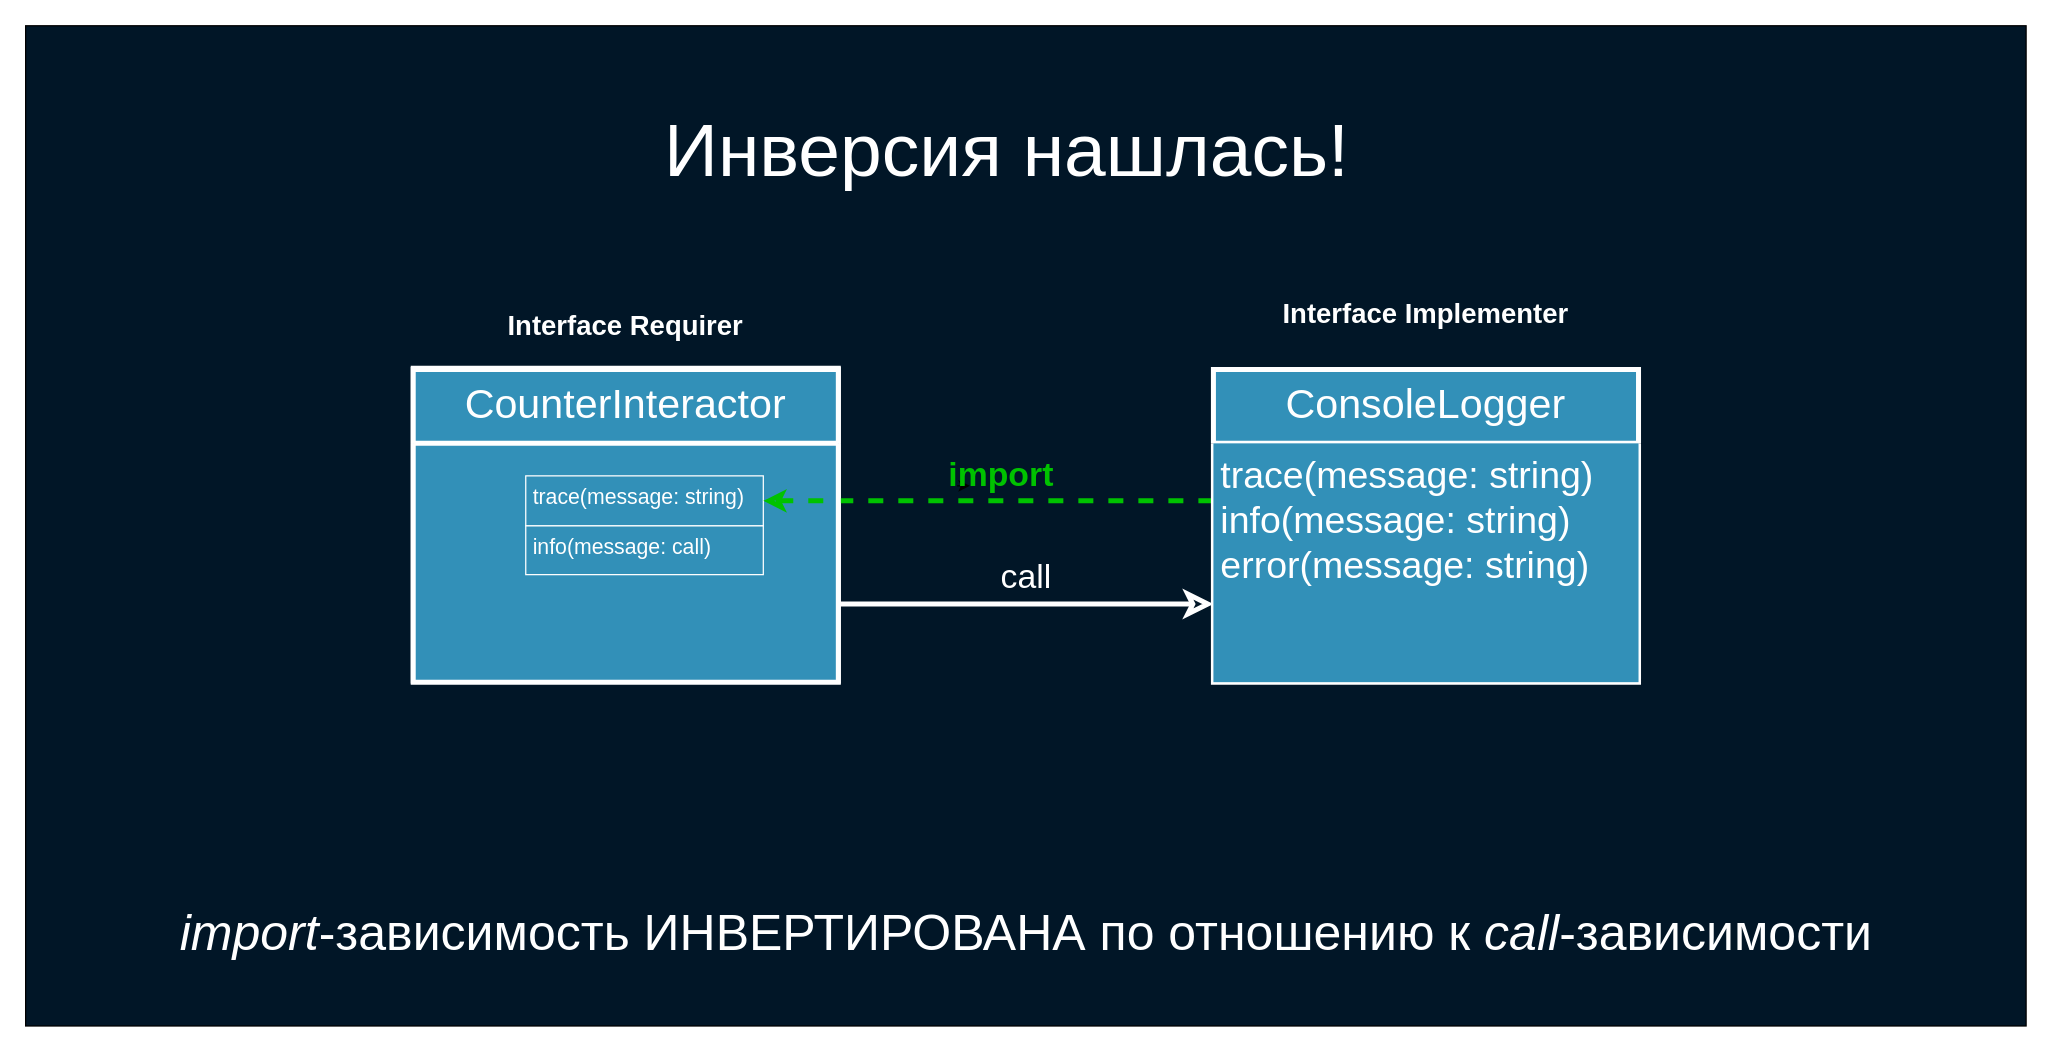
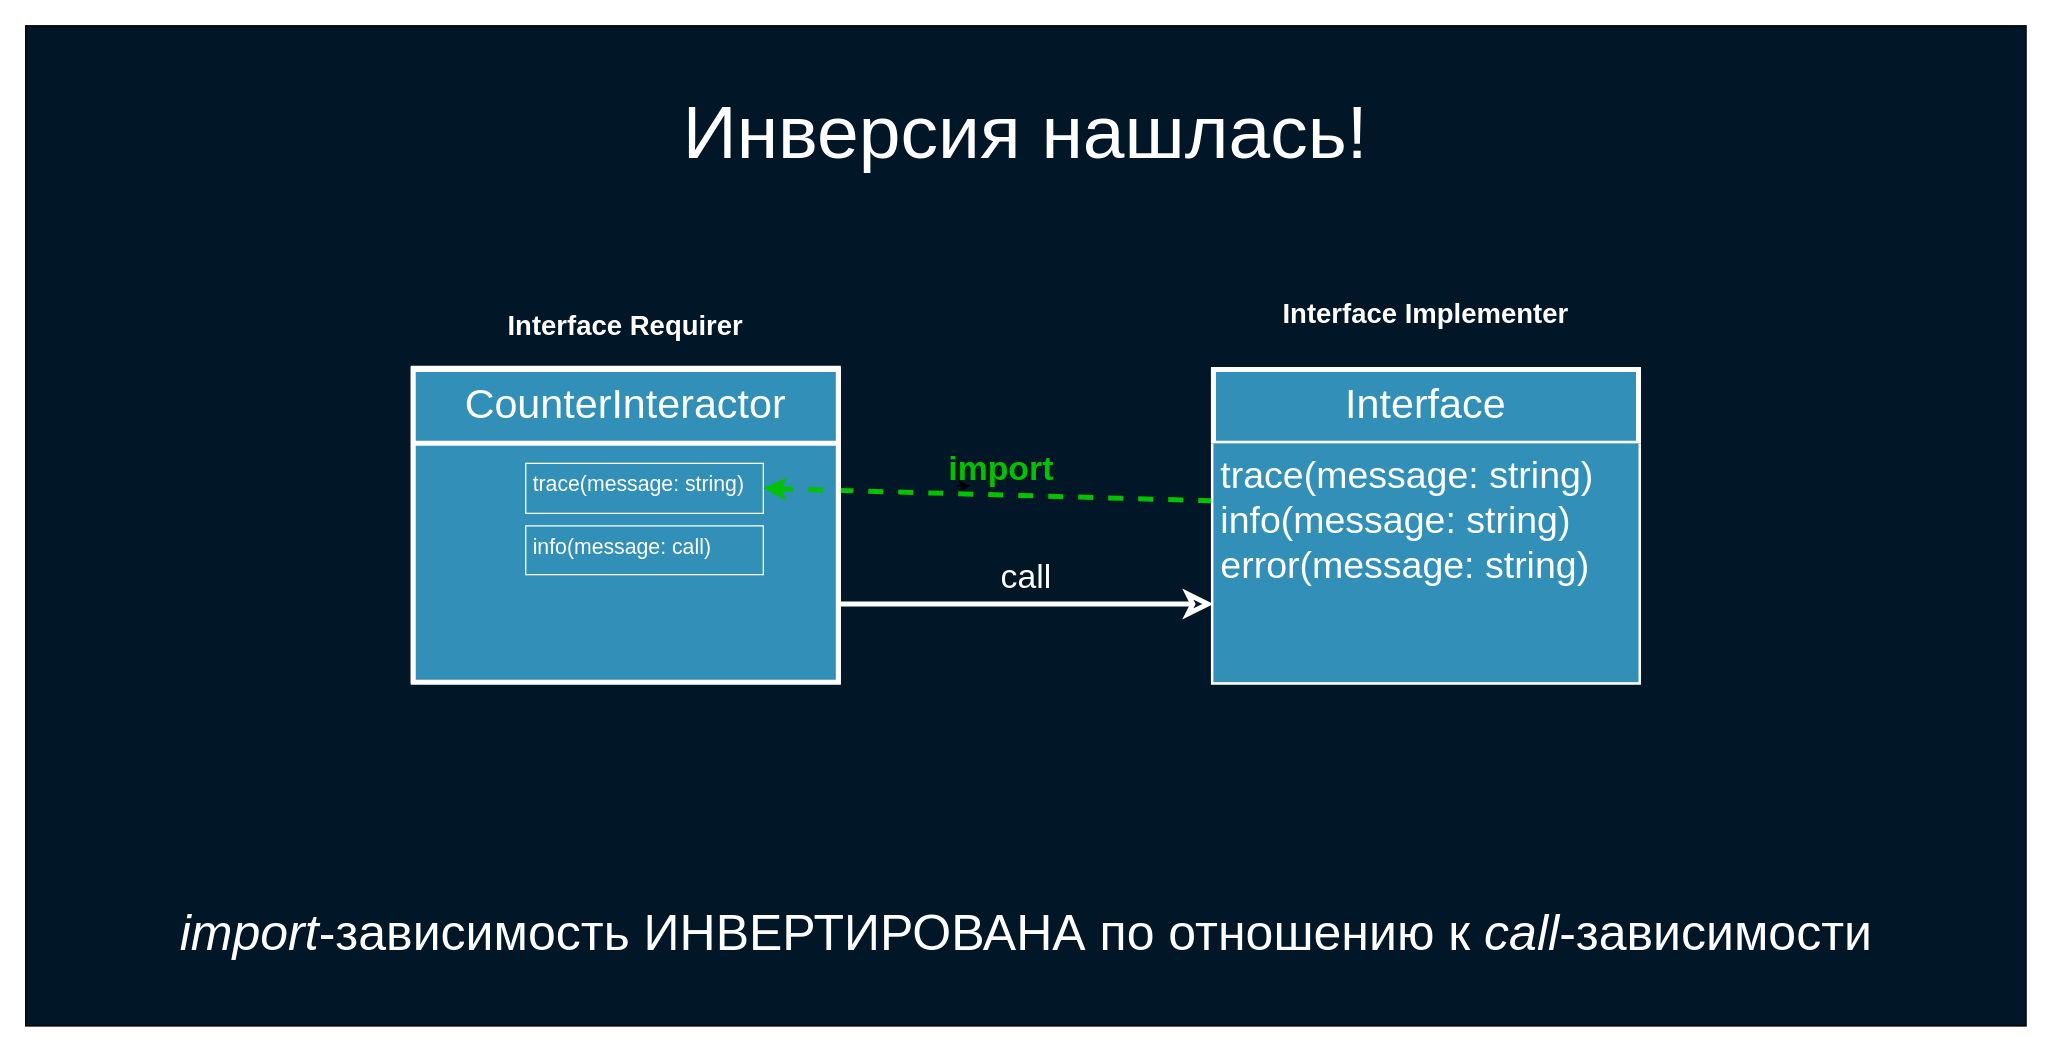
node "Инверсия нашлась!": moved (1007, 151) -> (1026, 132)
node "ConsoleLogger": label "ConsoleLogger" -> "Interface"
node "trace(message: string)": moved (644, 501) -> (644, 488)
